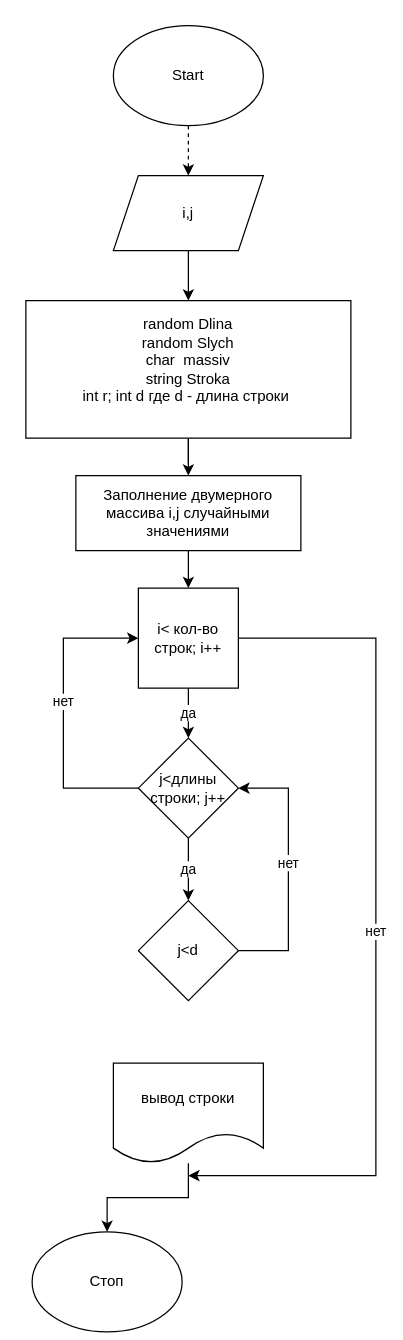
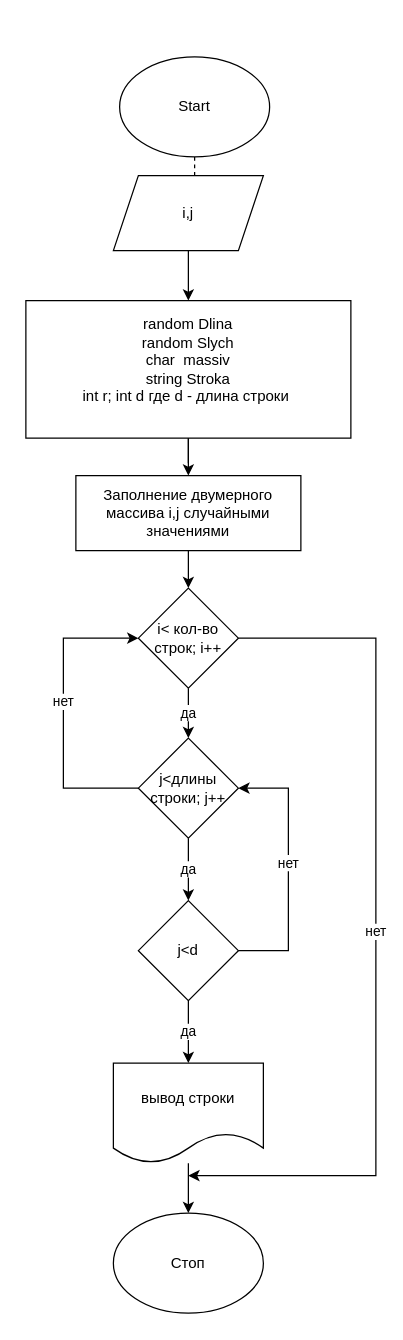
node "Start": moved (188, 76) -> (194, 107)
node "i< кол-во строк; i++": shape rectangle -> diamond
edge "j<d" -> "вывод строки": added, label "да"
node "Стоп": moved (107, 1282) -> (188, 1263)
